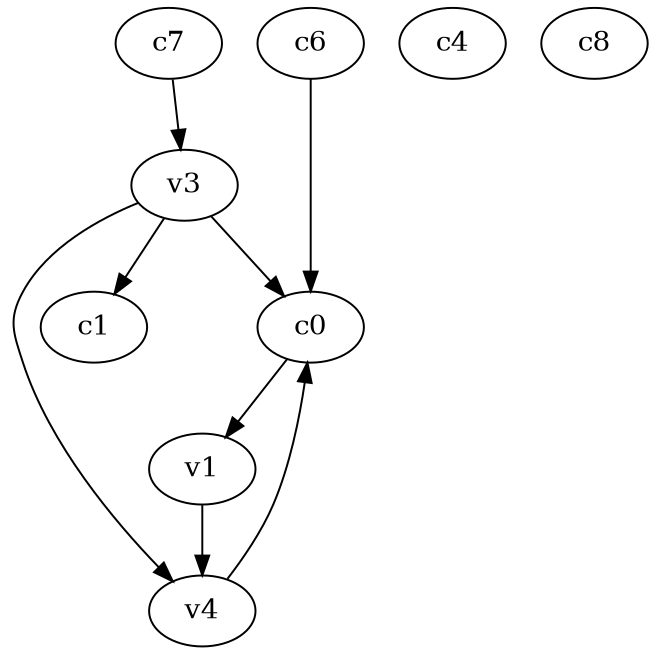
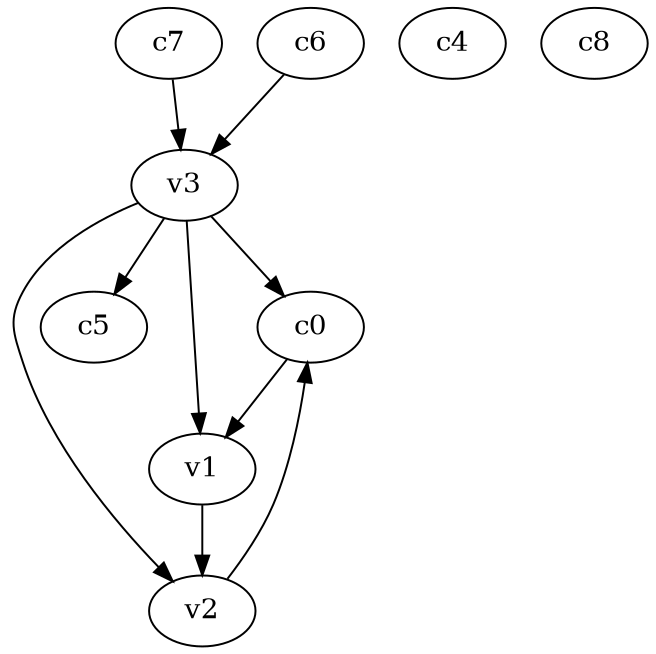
edge "c6" -> "c0": now "c6" -> "v3"
edge "v3" -> "v1": added
node "c1": label "c1" -> "c5"
node "v4": label "v4" -> "v2"
